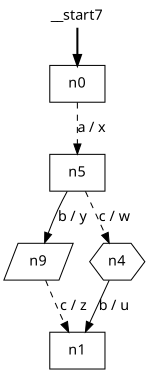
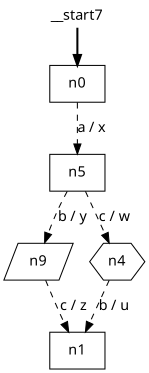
edge "n5" -> "n9": style solid -> dashed
edge "n4" -> "n1": style solid -> dashed
